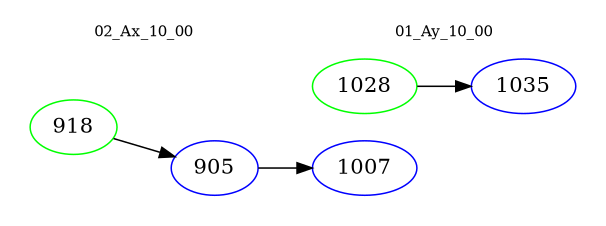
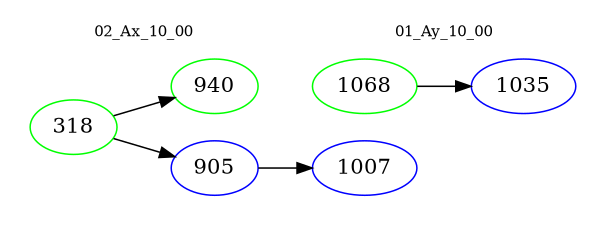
node "940": added
node "1028": label "1028" -> "1068"
node "918": label "918" -> "318"
